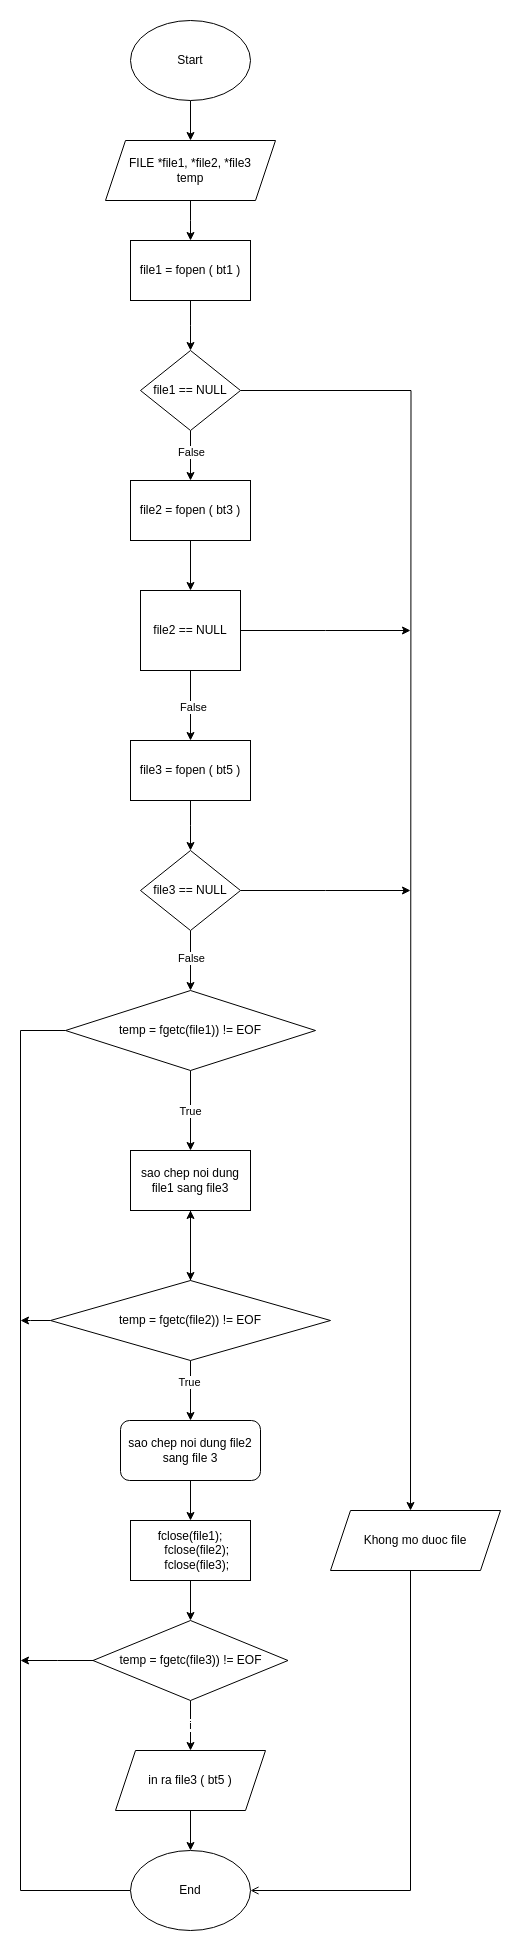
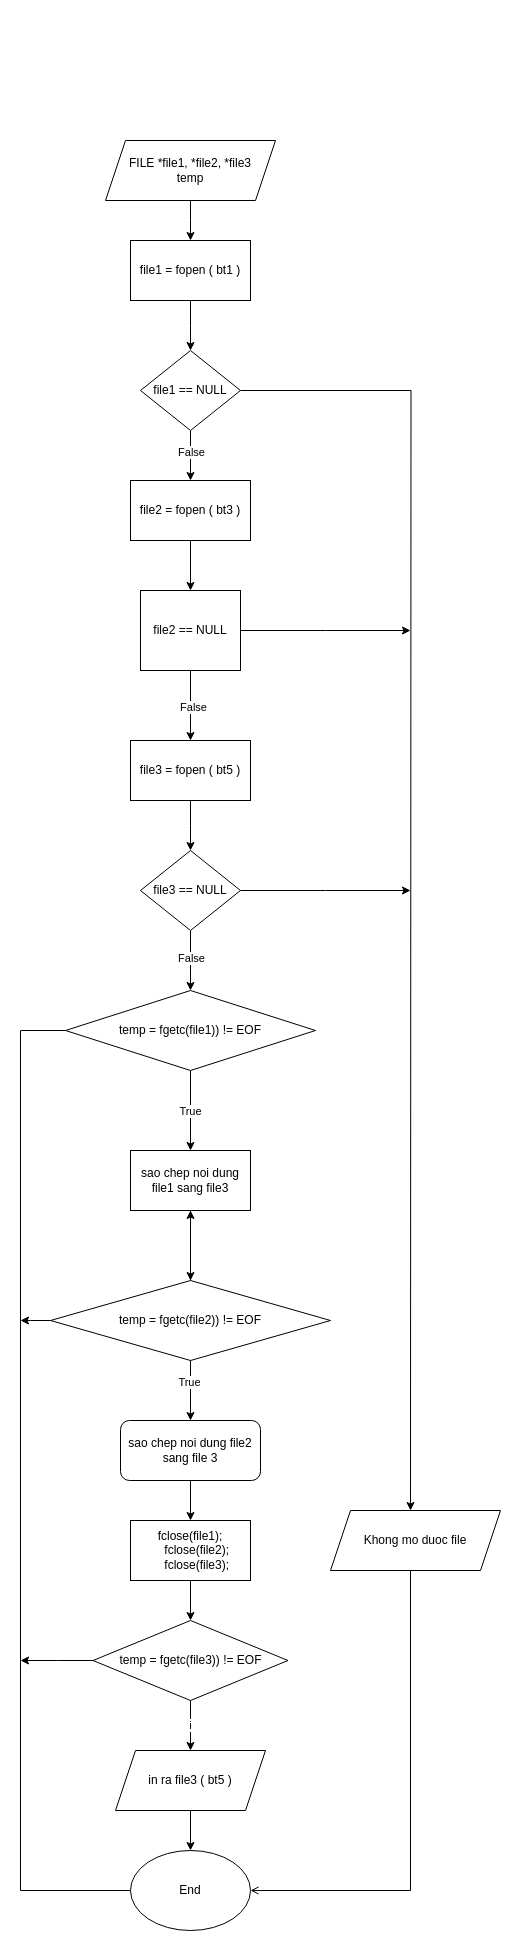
node "Start": removed
edge "Start" -> "FILE *file1, *file2, *file3 temp": removed
